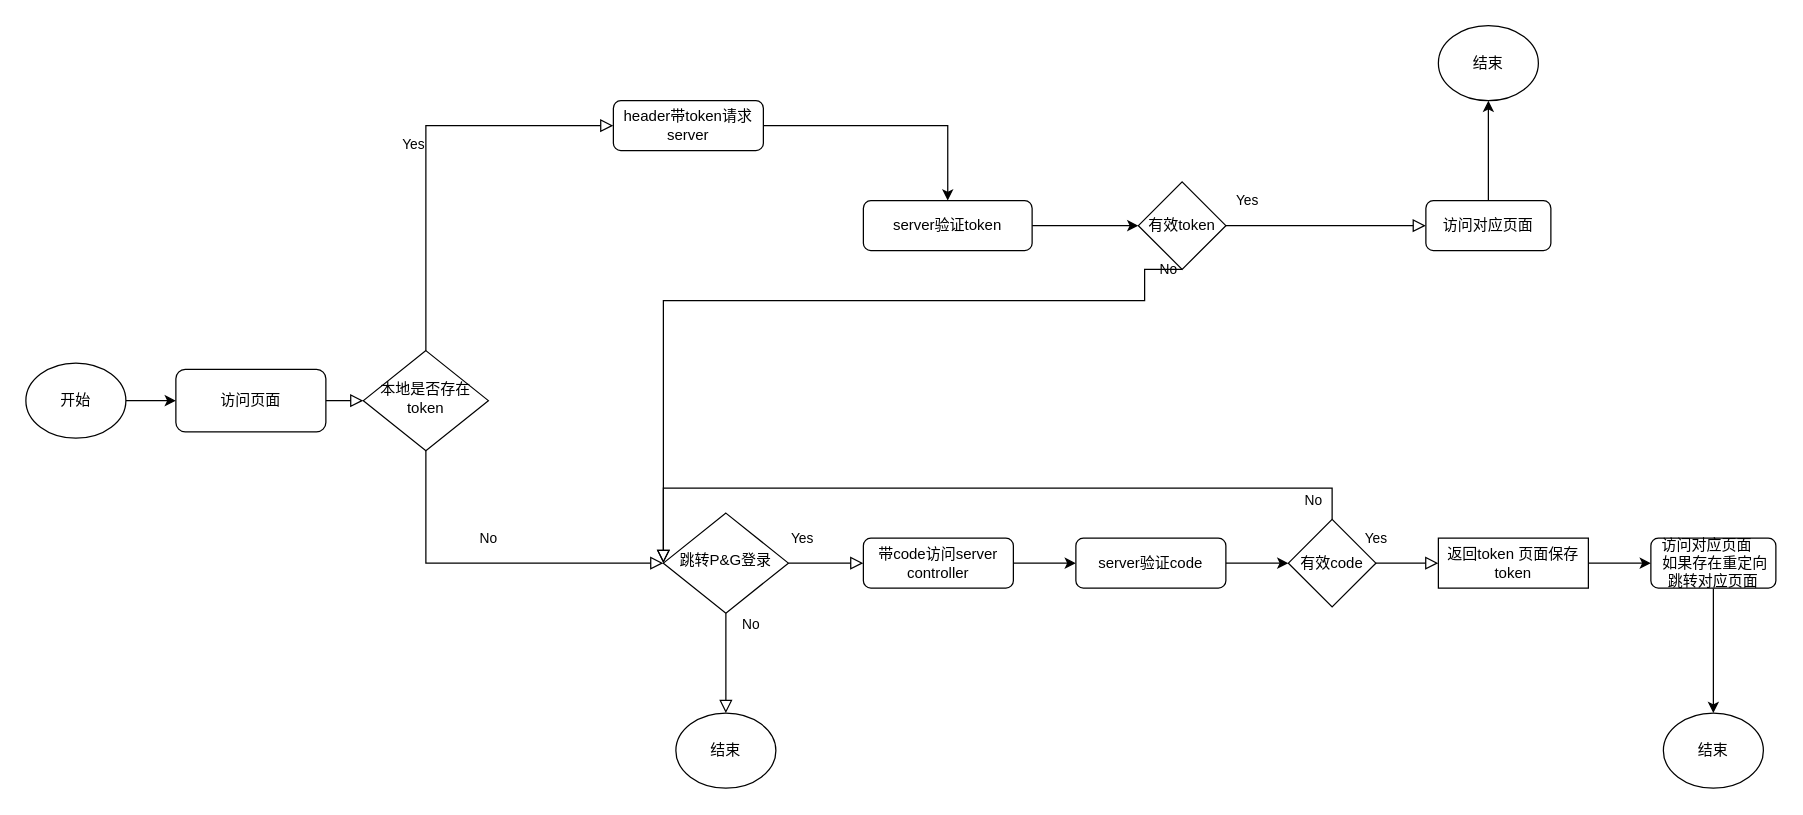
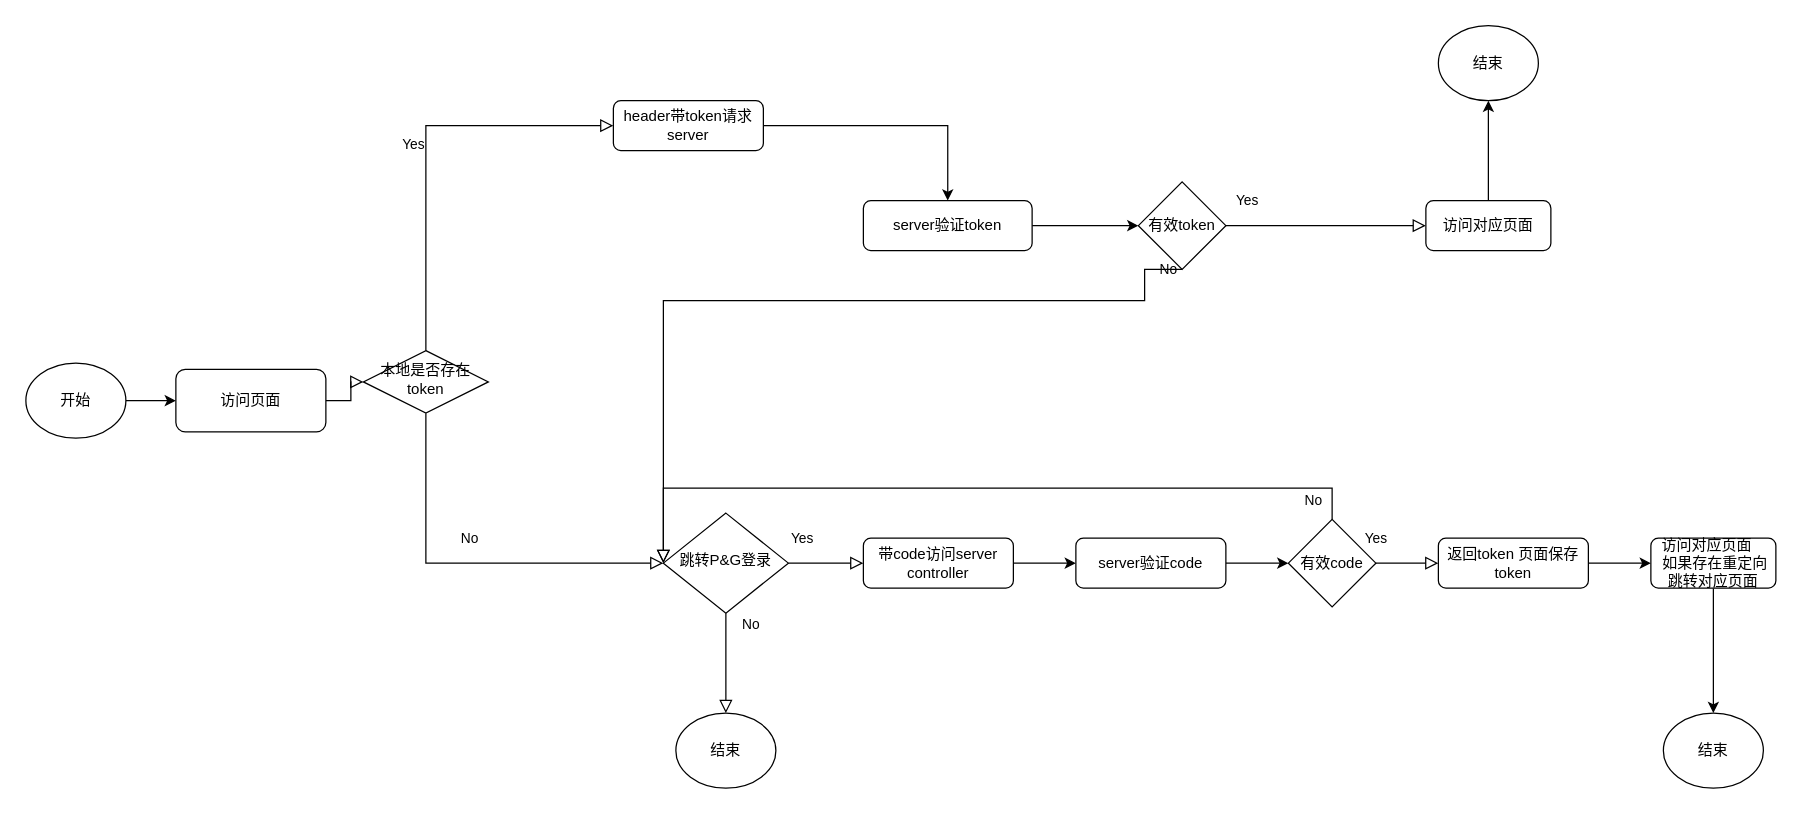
node "本地是否存在token": size 125x100 -> 125x63
node "返回token 页面保存token": shape rectangle -> rounded rectangle
